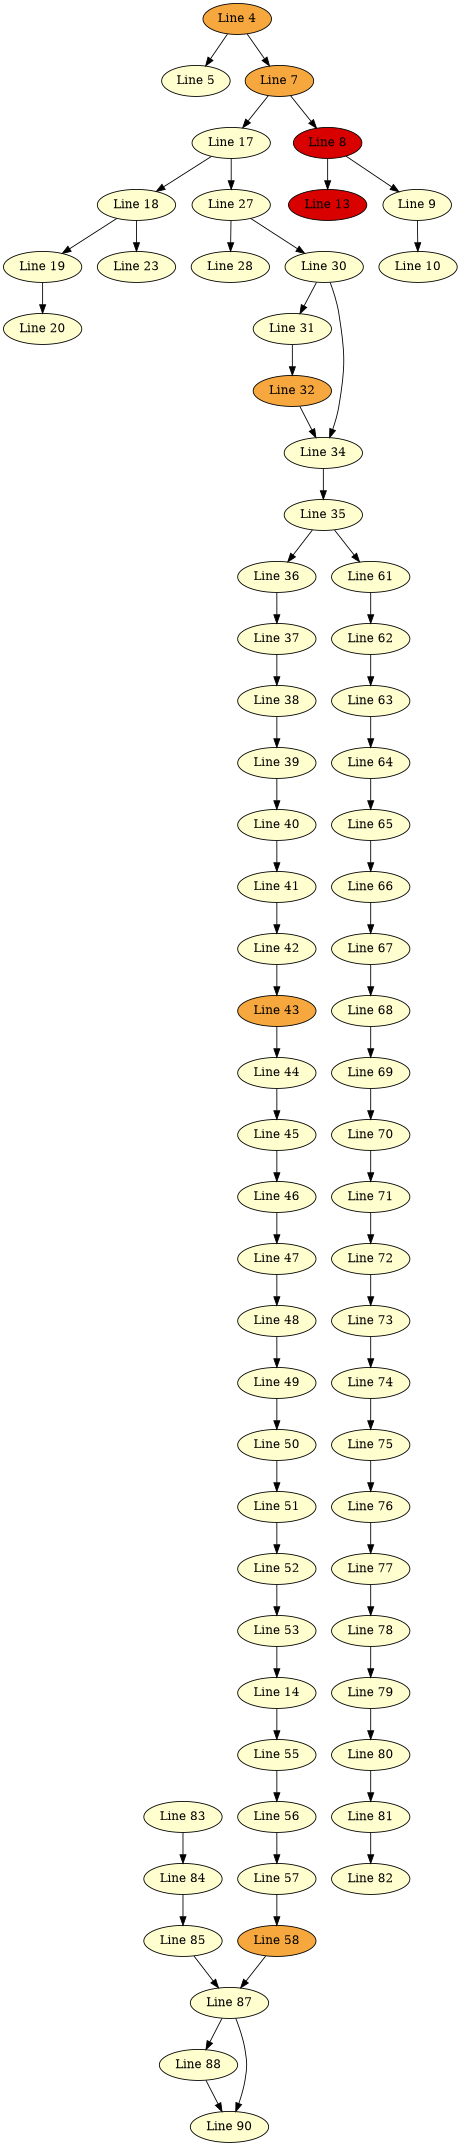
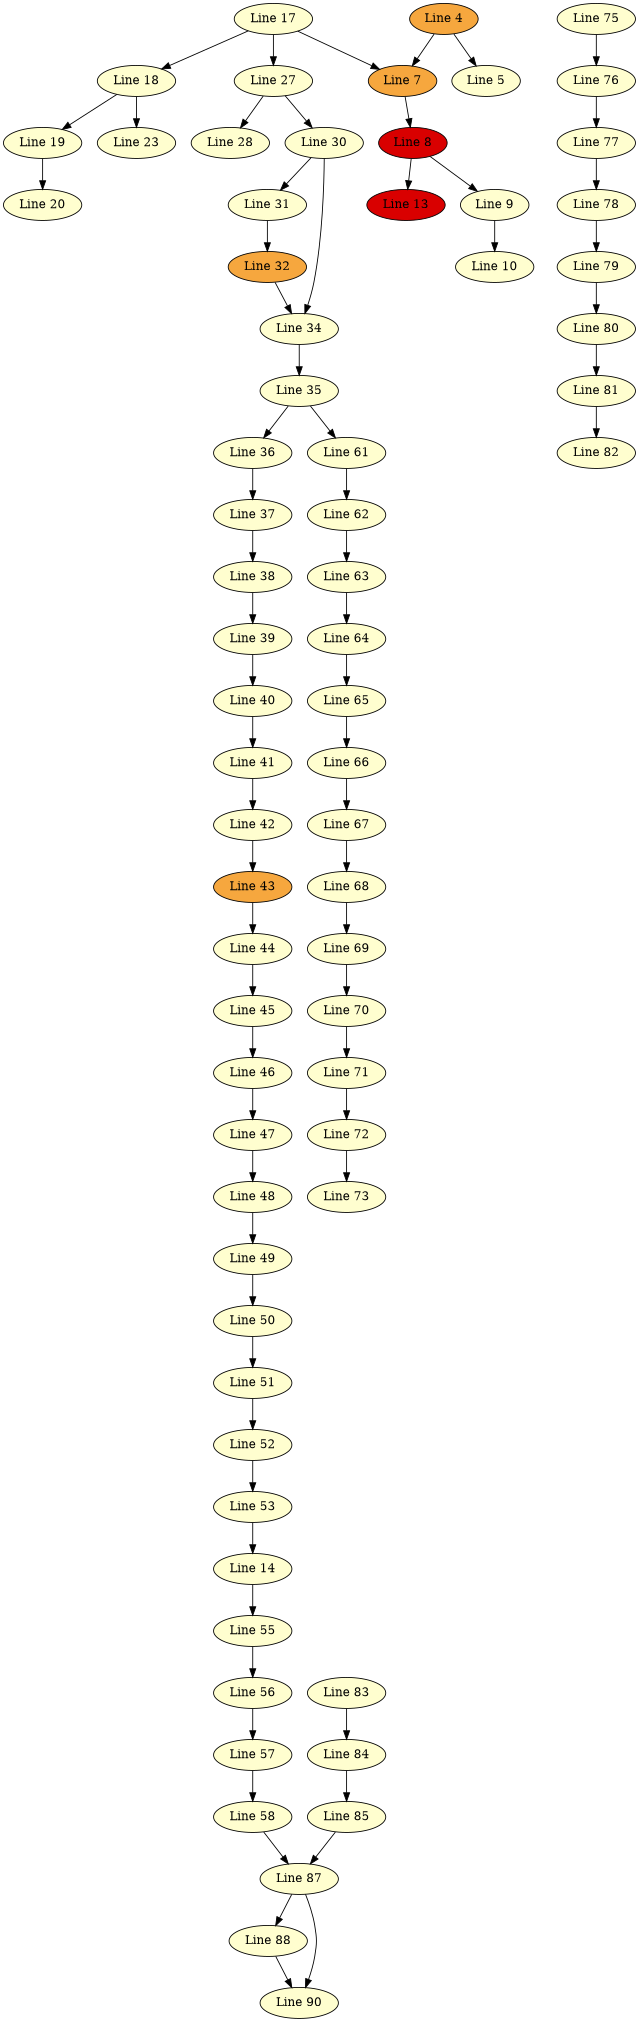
edge "Line 7" -> "Line 17": reversed
node "Line 74": removed
node "Line 58": fillcolor #f6a73e -> #fffecf
